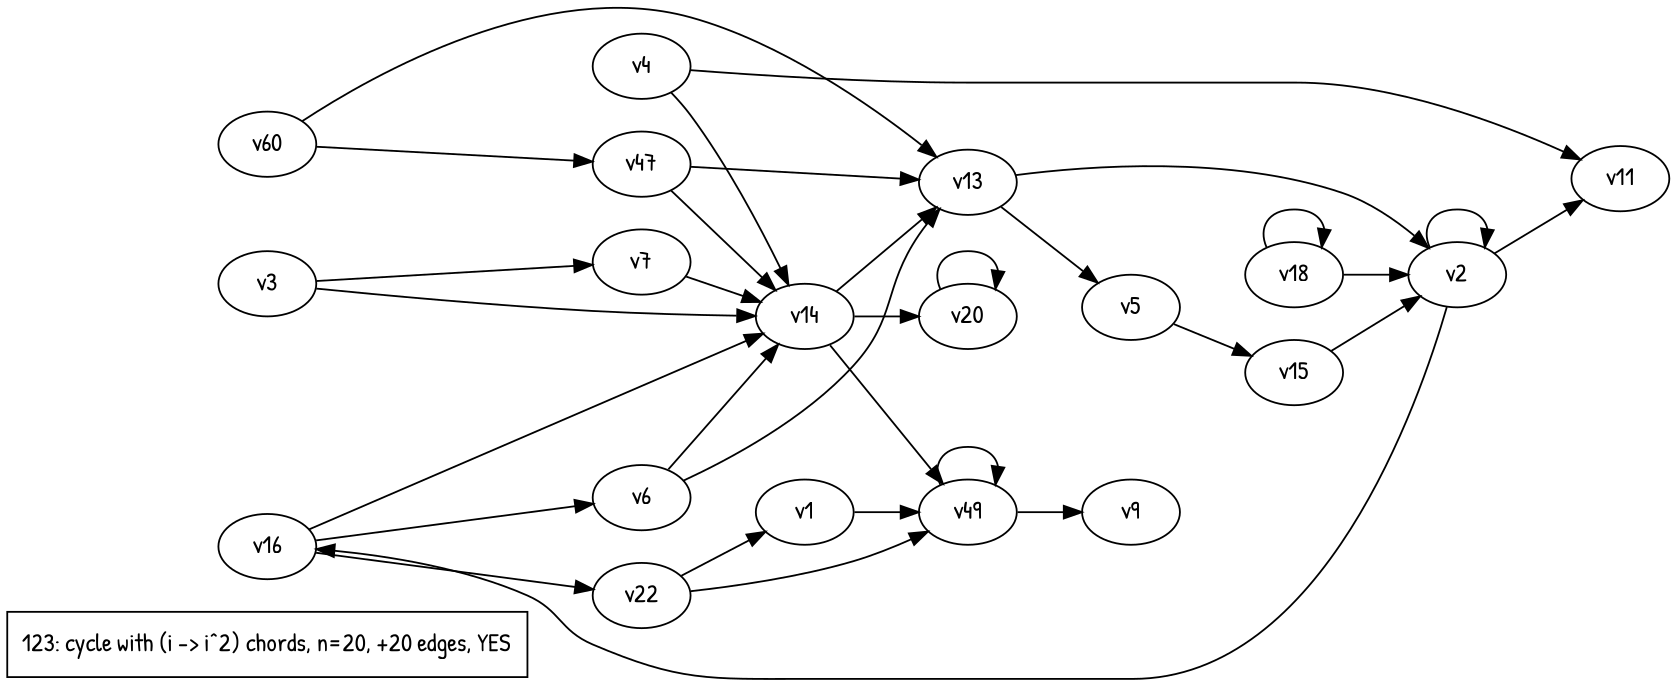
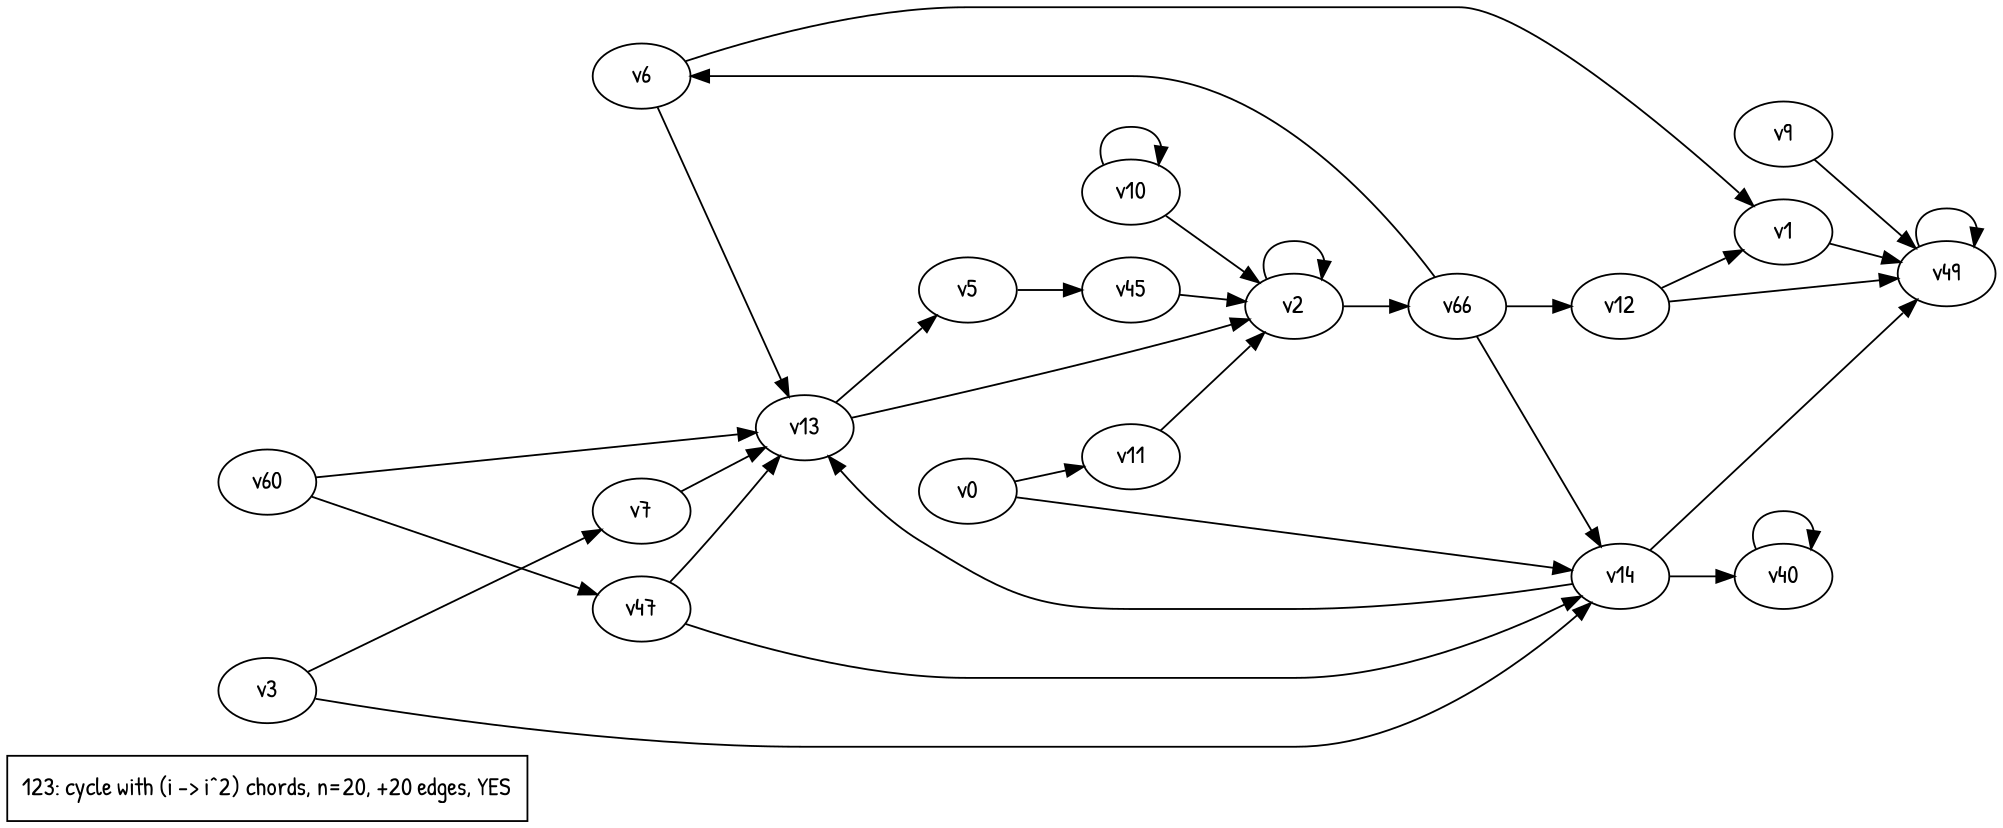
node "v4": label "v4" -> "v0"
edge "v2" -> "v11": reversed
node "v18": label "v18" -> "v10"
edge "v7" -> "v14": now "v7" -> "v13"
node "v20": label "v20" -> "v40"
node "v15": label "v15" -> "v45"
edge "v6" -> "v14": now "v6" -> "v1"
edge "v49" -> "v9": reversed
node "v16": label "v16" -> "v66"
node "v22": label "v22" -> "v12"
